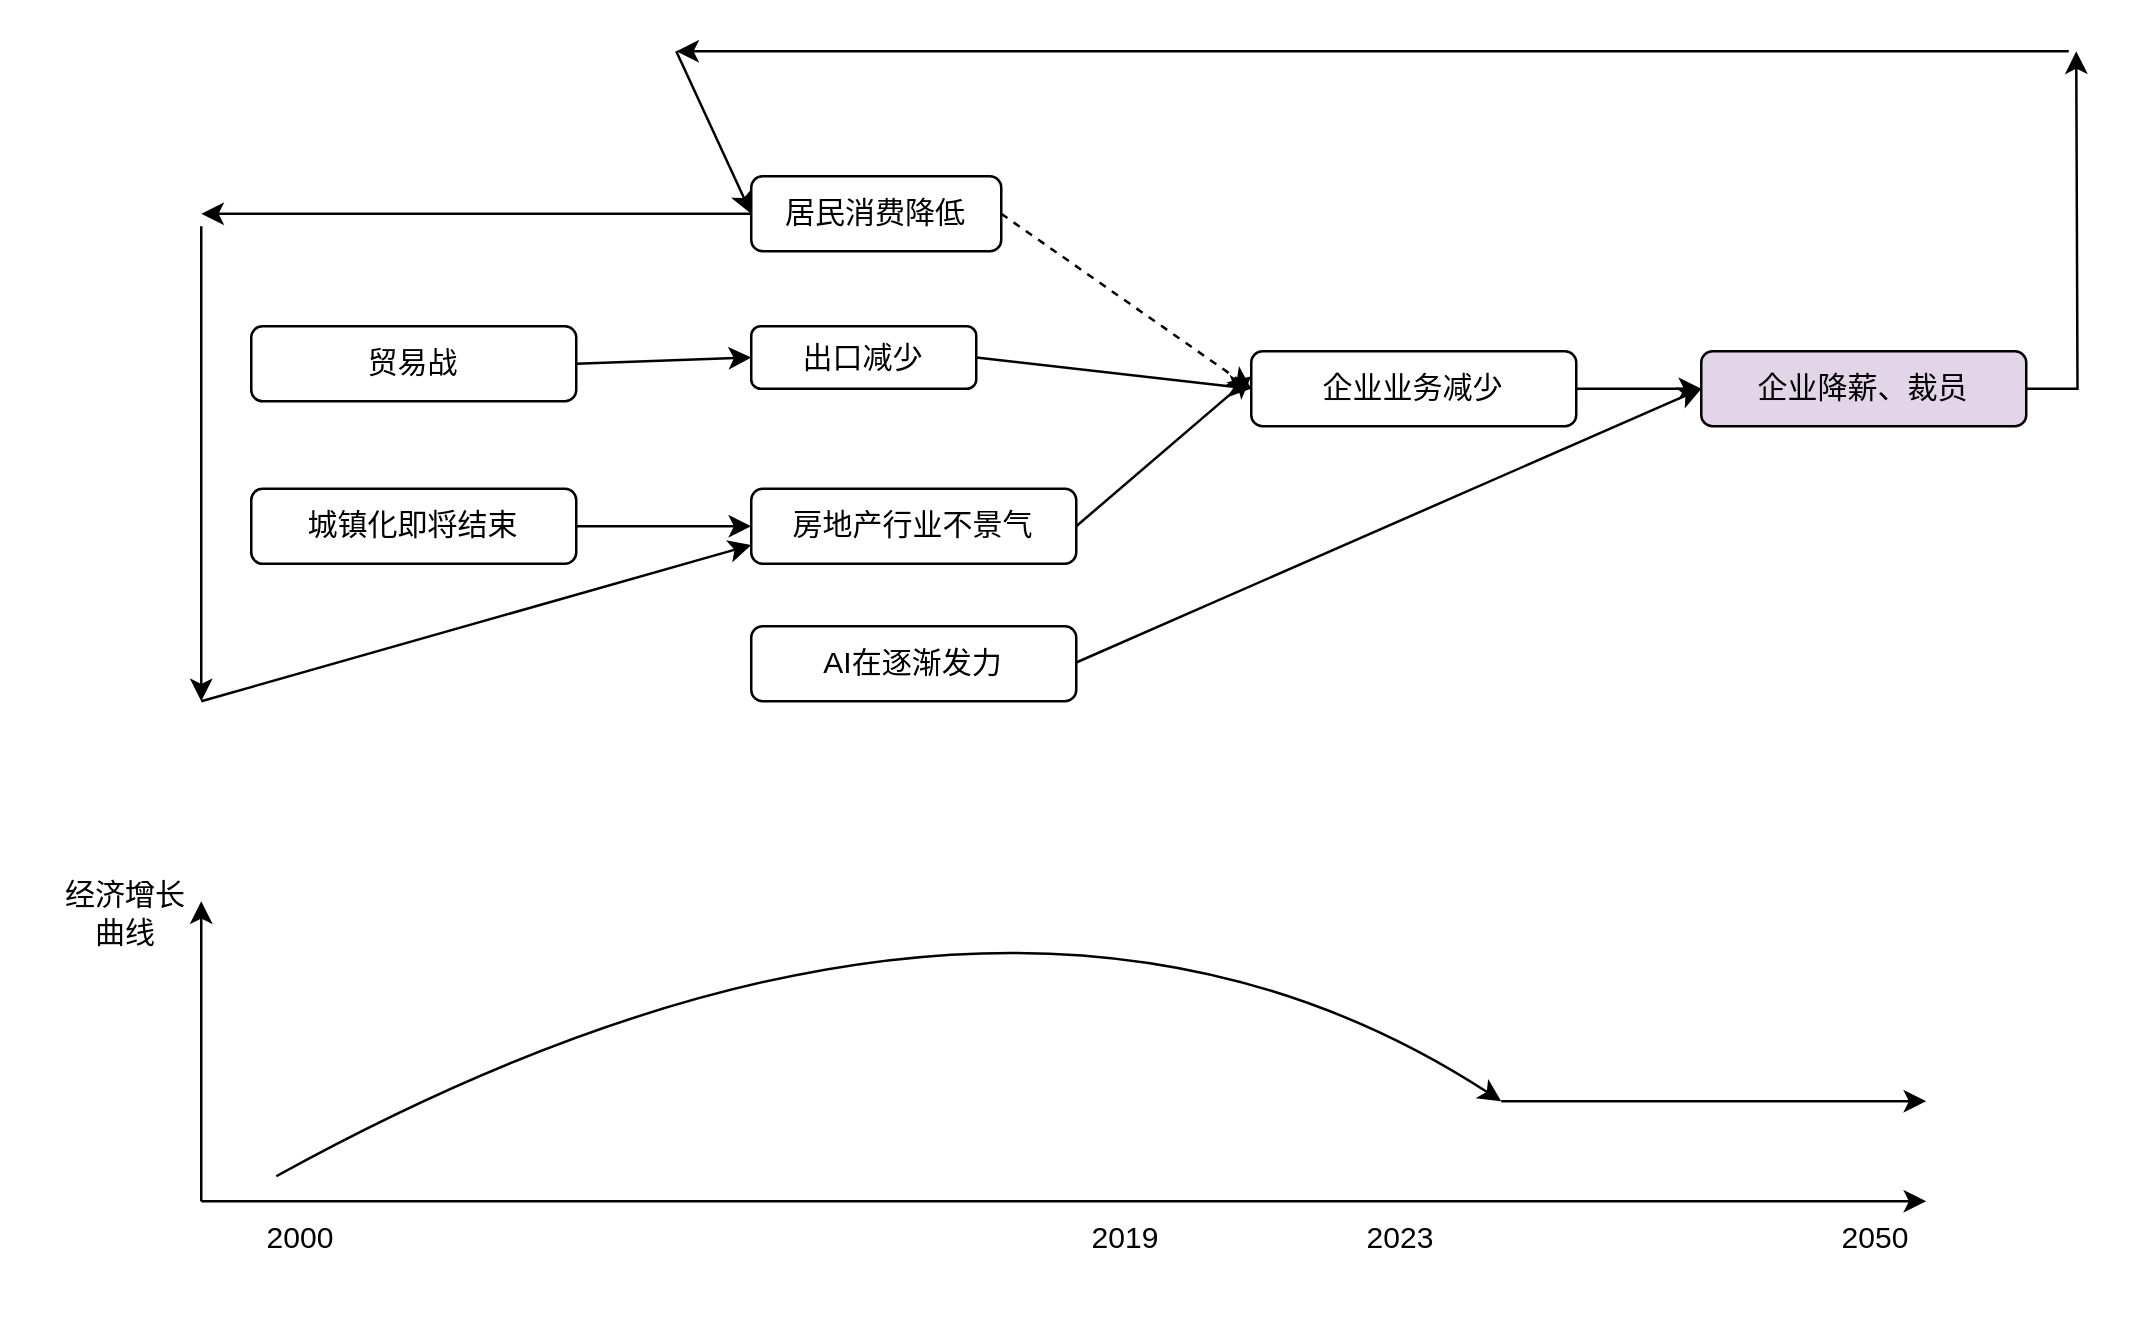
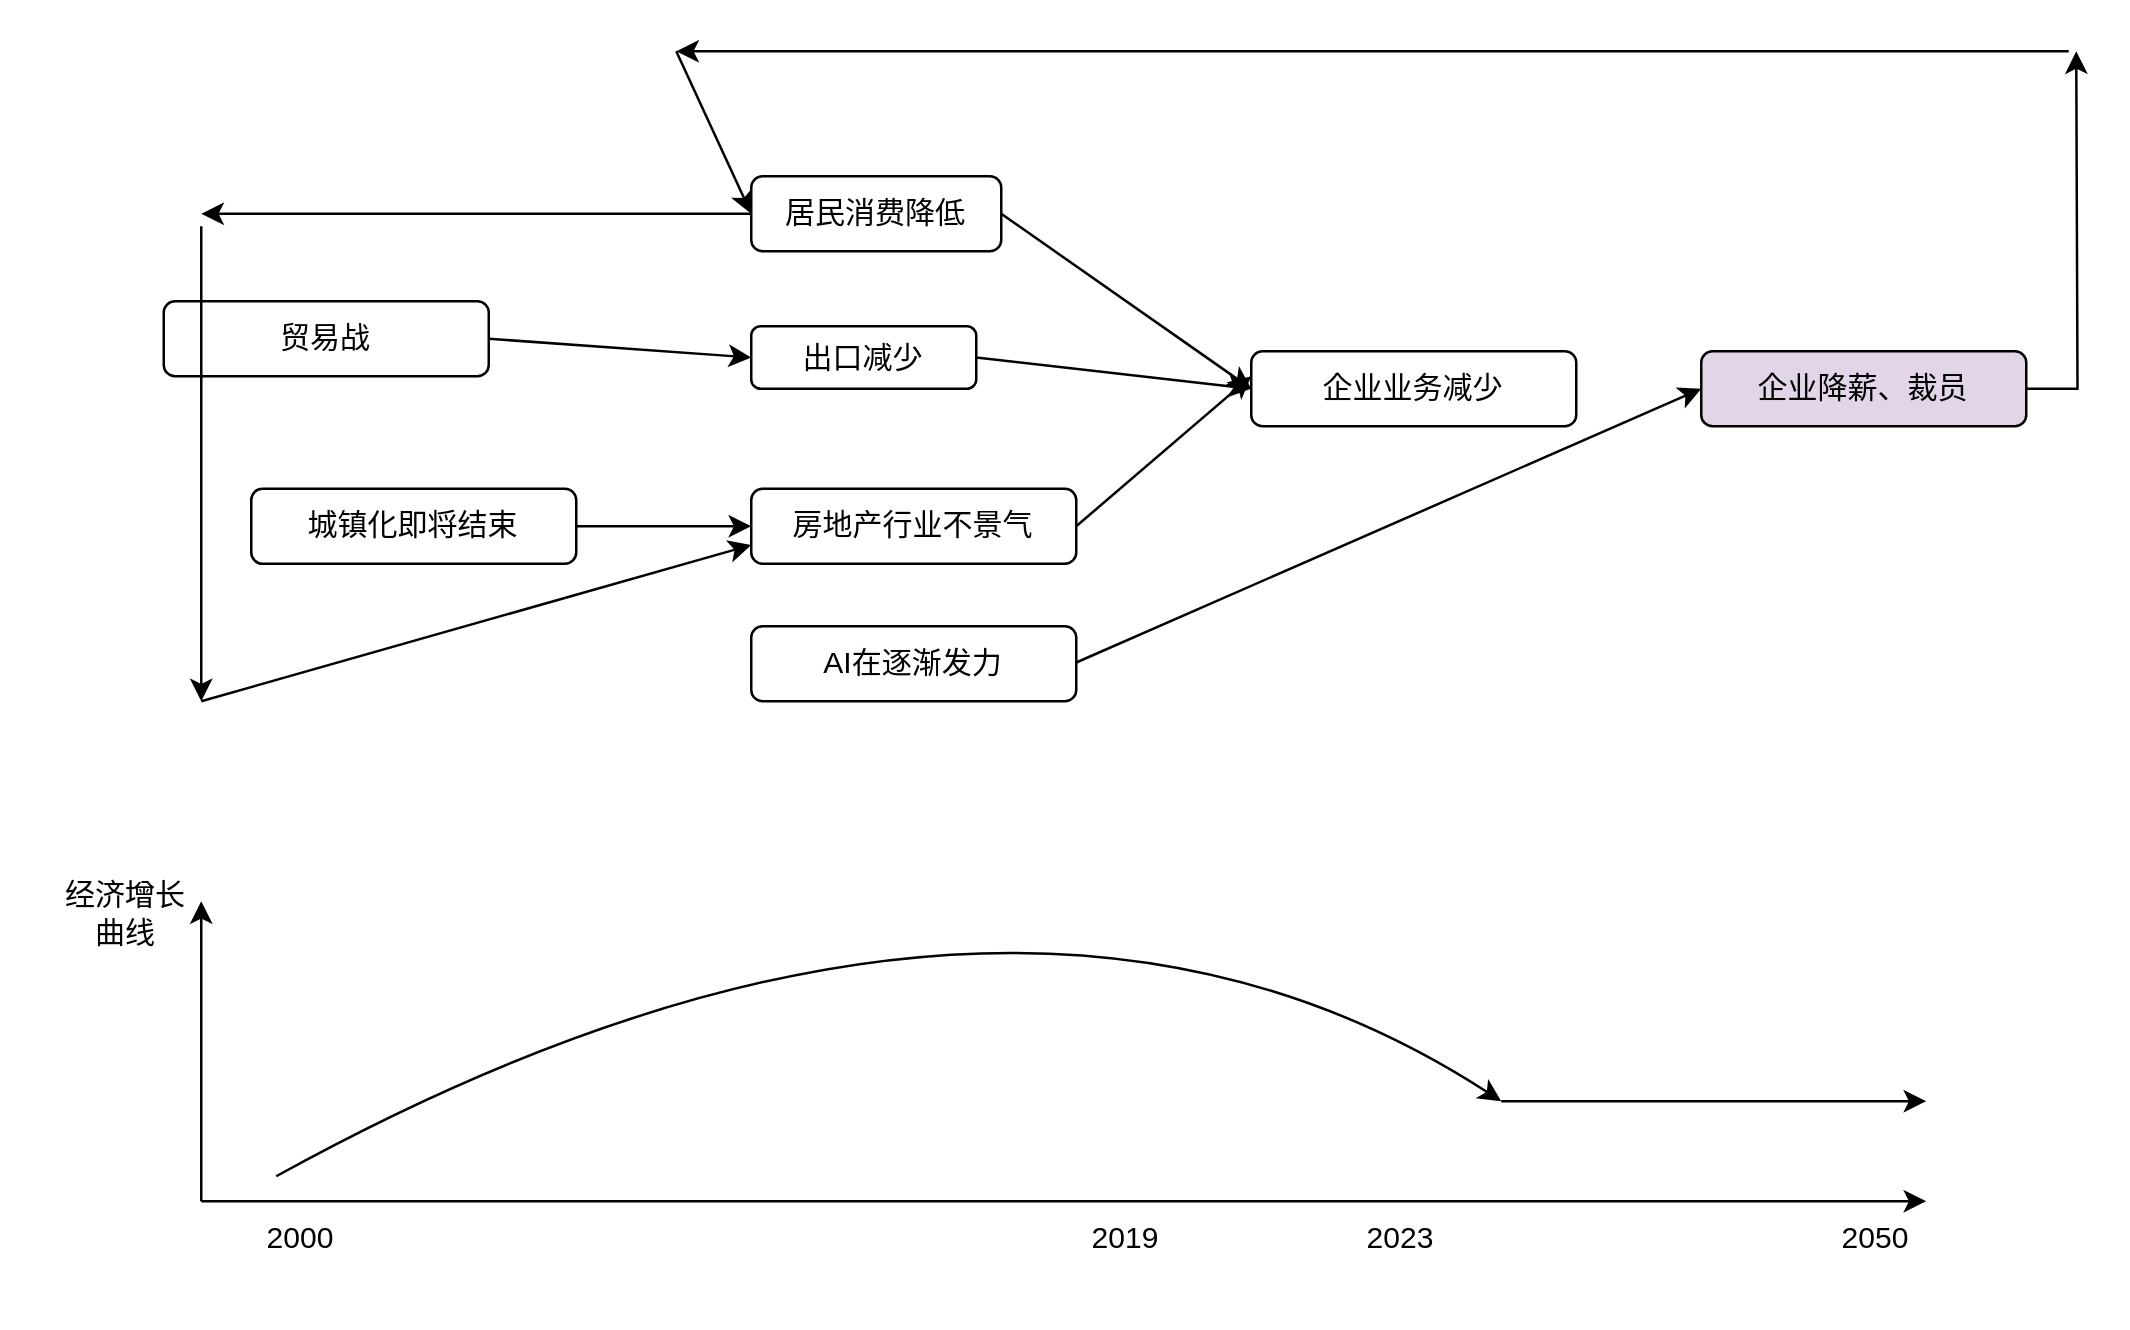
edge "居民消费降低" -> "企业业务减少": style dashed -> solid
node "贸易战": moved (414, 364) -> (326, 339)
edge "企业业务减少" -> "企业降薪、裁员": removed
